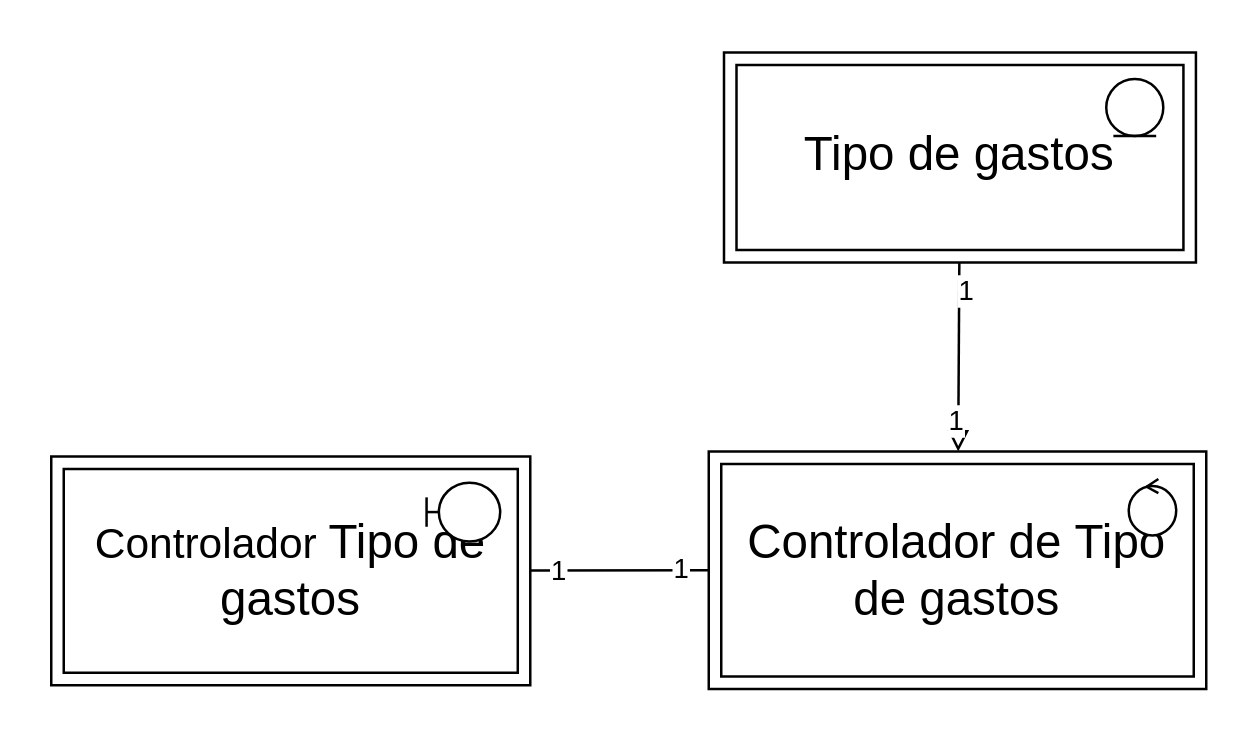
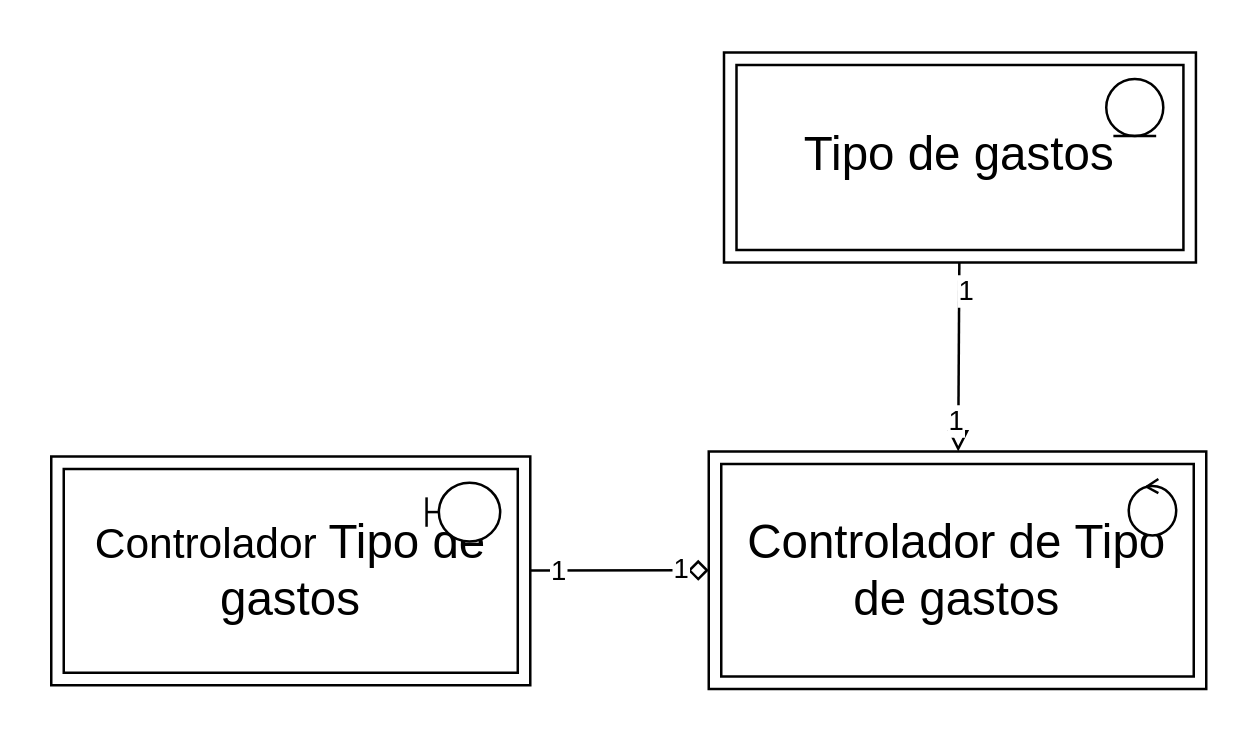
edge "Controlador de Tipo de gastos" -- "Controlador Tipo de gastos": arrowhead none -> diamond
